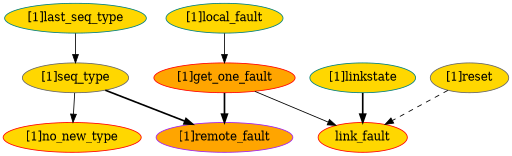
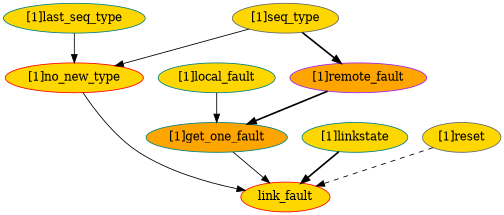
edge "[1]last_seq_type" -> "[1]seq_type": now "[1]last_seq_type" -> "[1]no_new_type"
node "[1]get_one_fault": color red -> teal
edge "[1]get_one_fault" -> "[1]remote_fault": reversed
edge "[1]no_new_type" -> "link_fault": added
